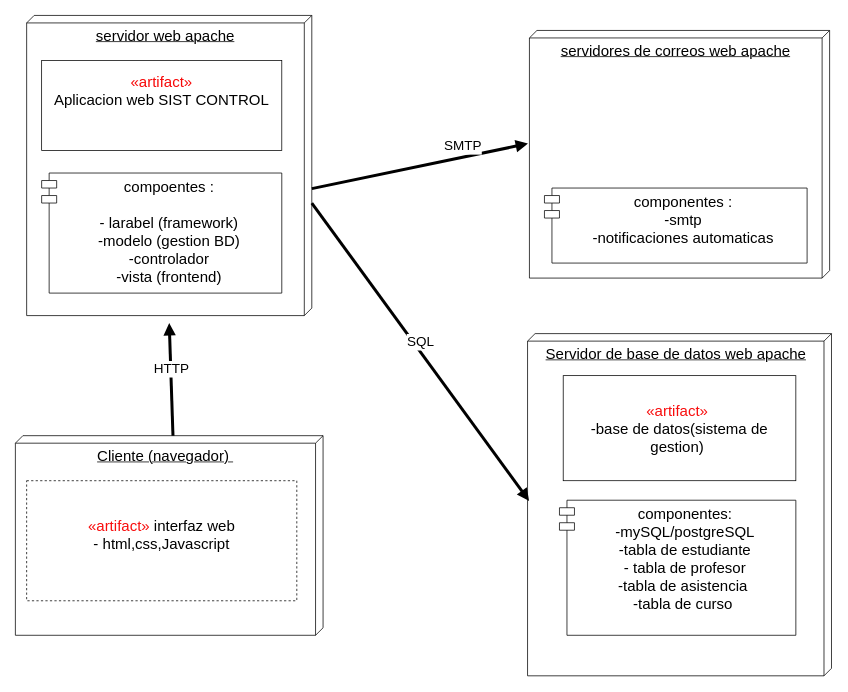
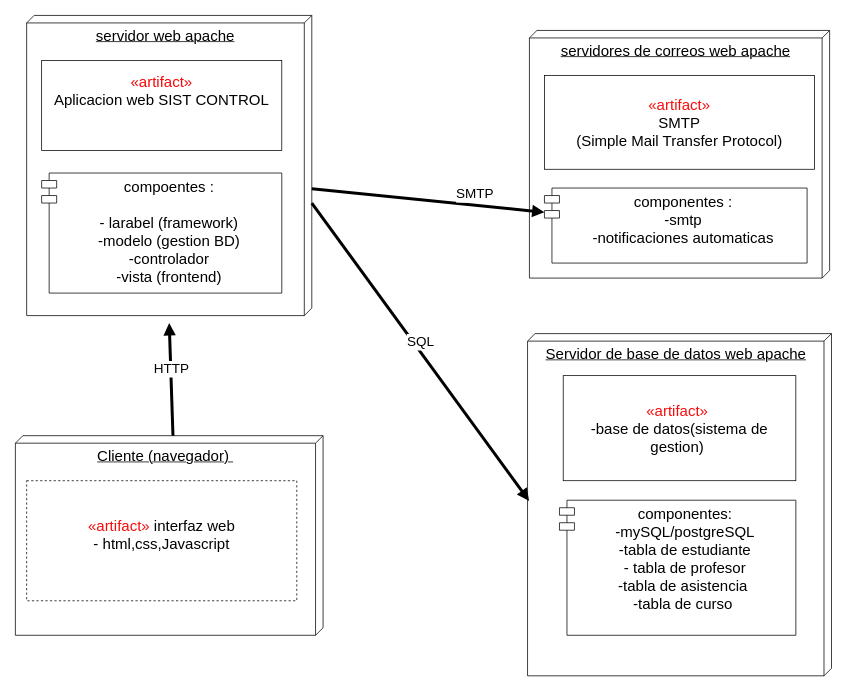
node "«artifact» SMTP (Simple Mail Transfer Protocol)": added
edge "servidor web apache" -> "servidores de correos web apache": now "servidor web apache" -> "componentes : -smtp -notificaciones automaticas"
